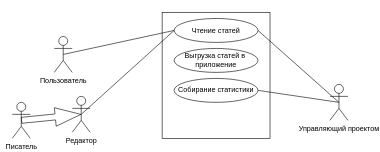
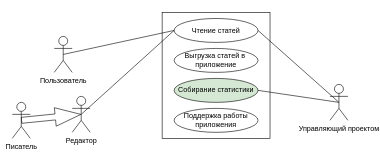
node "Собирание статистики": fillcolor #ffffff -> #d5e8d4
node "Поддержка работы приложения": added
